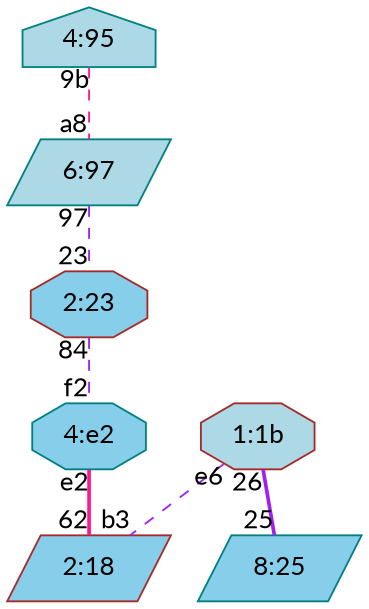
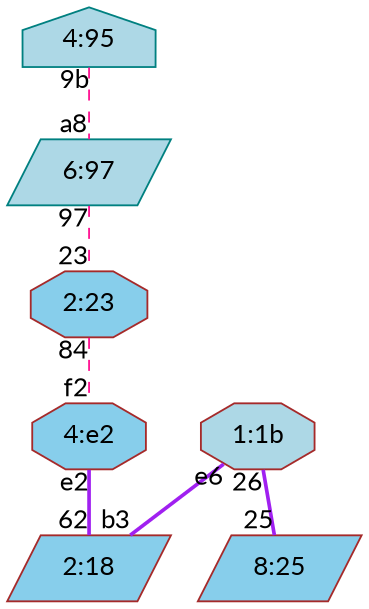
edge "6:97" -- "2:23": color purple -> deeppink
edge "2:23" -- "4:e2": color purple -> deeppink
node "4:e2": color teal -> brown
edge "1:1b" -- "2:18": style dashed -> bold
edge "4:e2" -- "2:18": color deeppink -> purple
node "8:25": color teal -> brown
